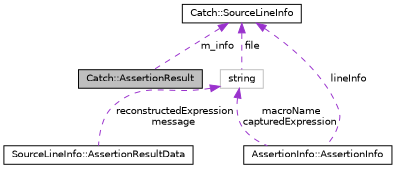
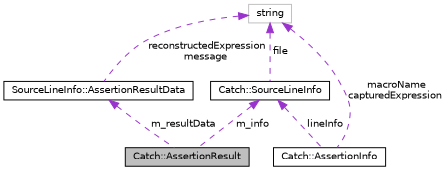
edge "string" -> "Catch::SourceLineInfo": reversed
edge "Catch::AssertionResult" -> "SourceLineInfo::AssertionResultData": added, label "m_resultData"
node "AssertionInfo::AssertionInfo": label "AssertionInfo::AssertionInfo" -> "Catch::AssertionInfo"
